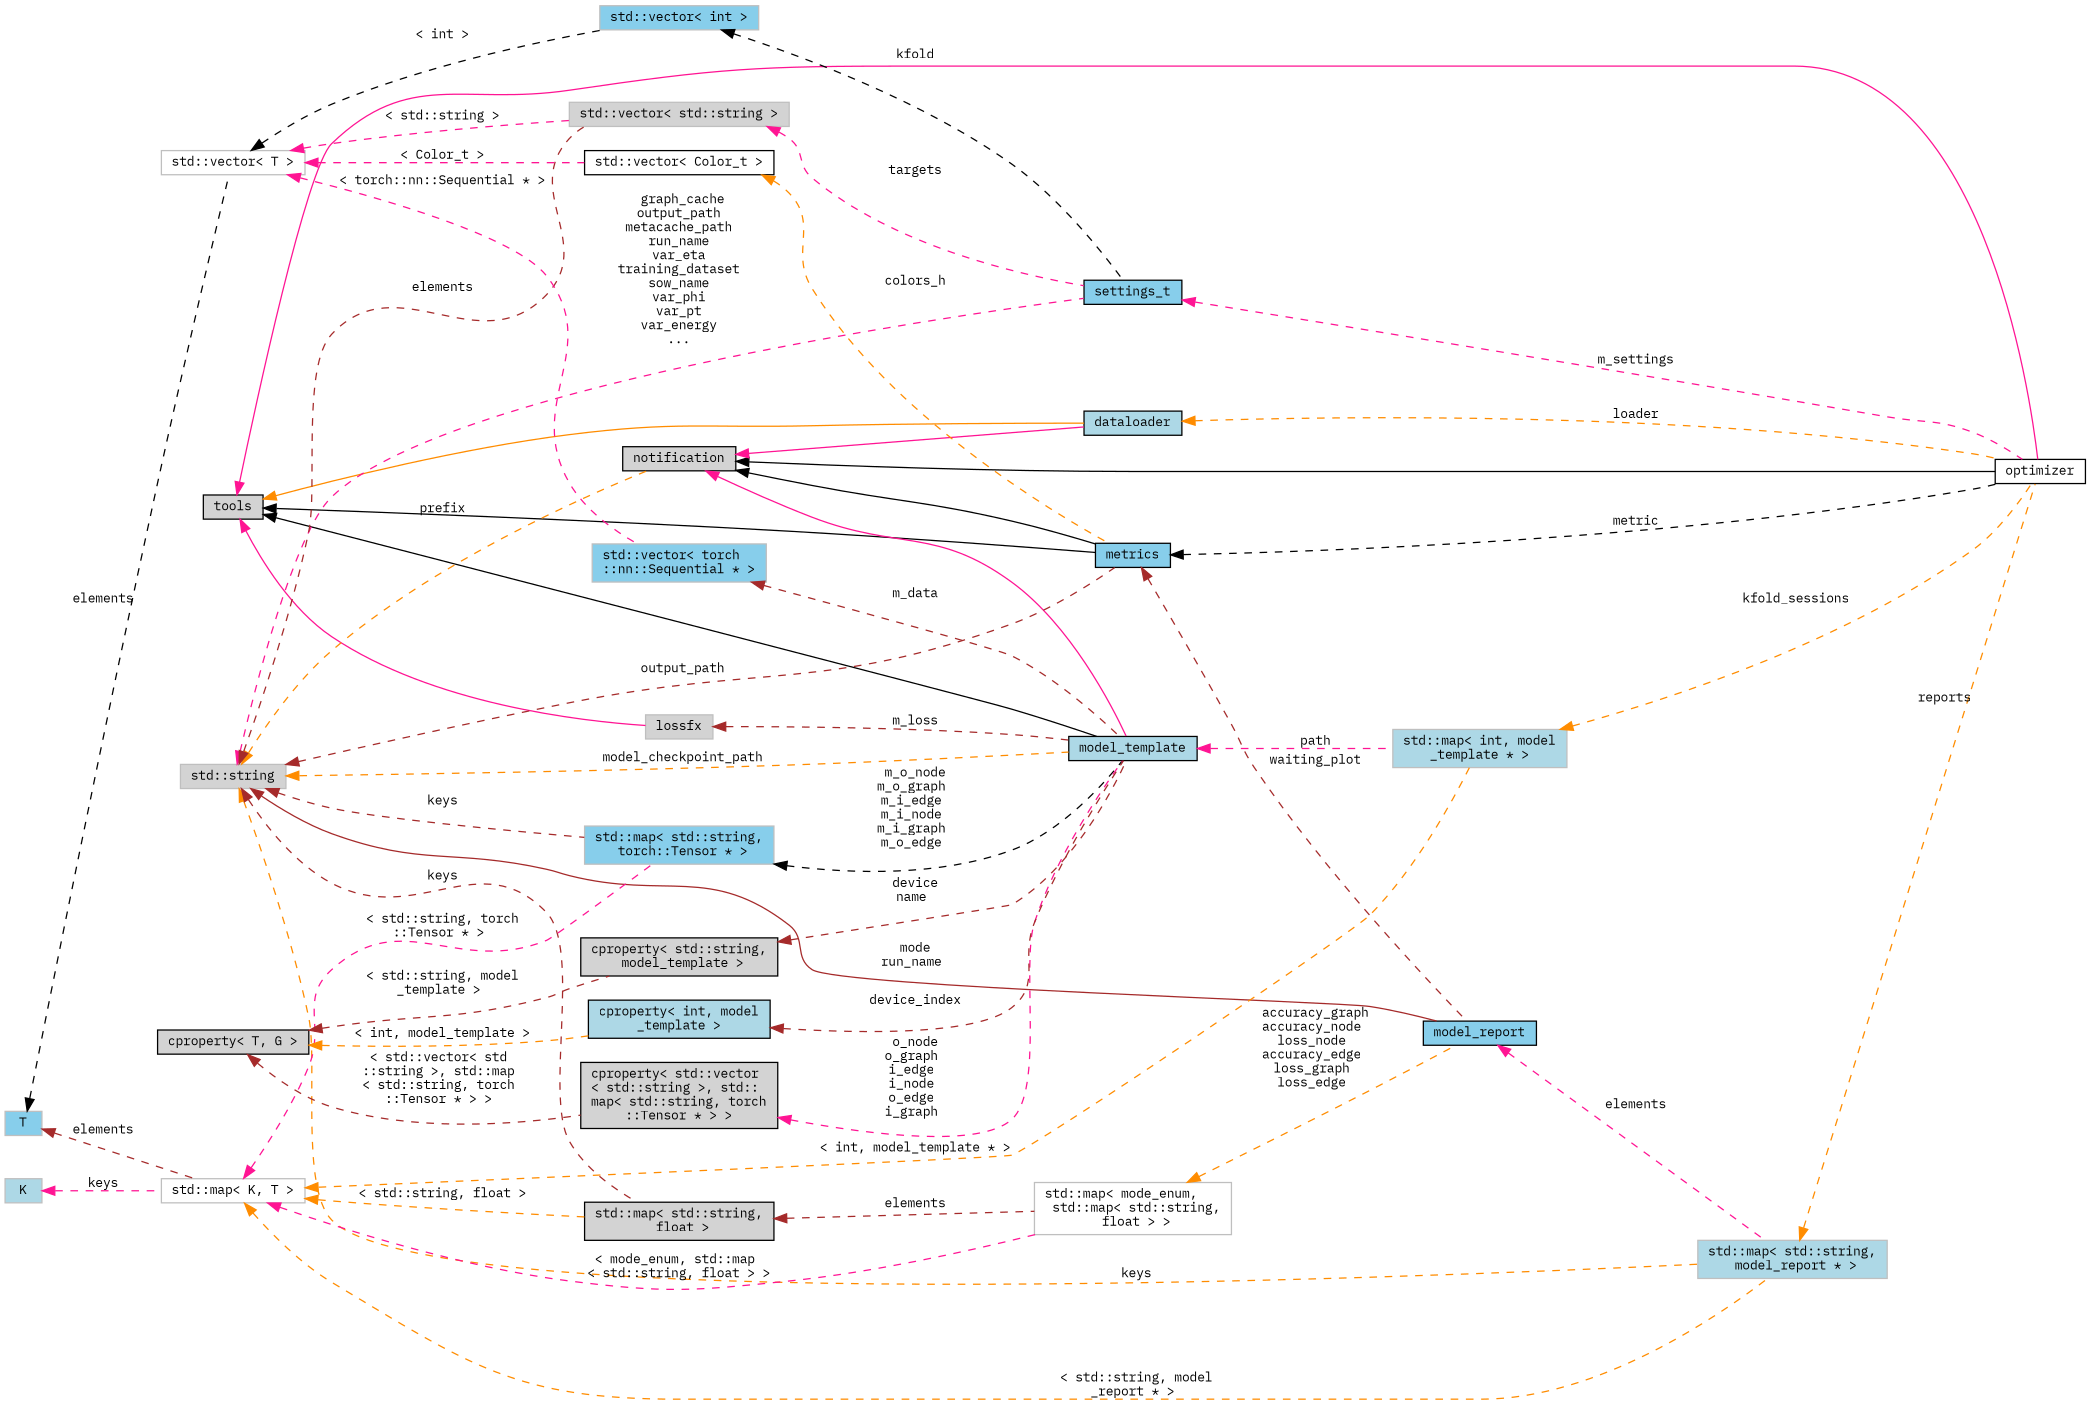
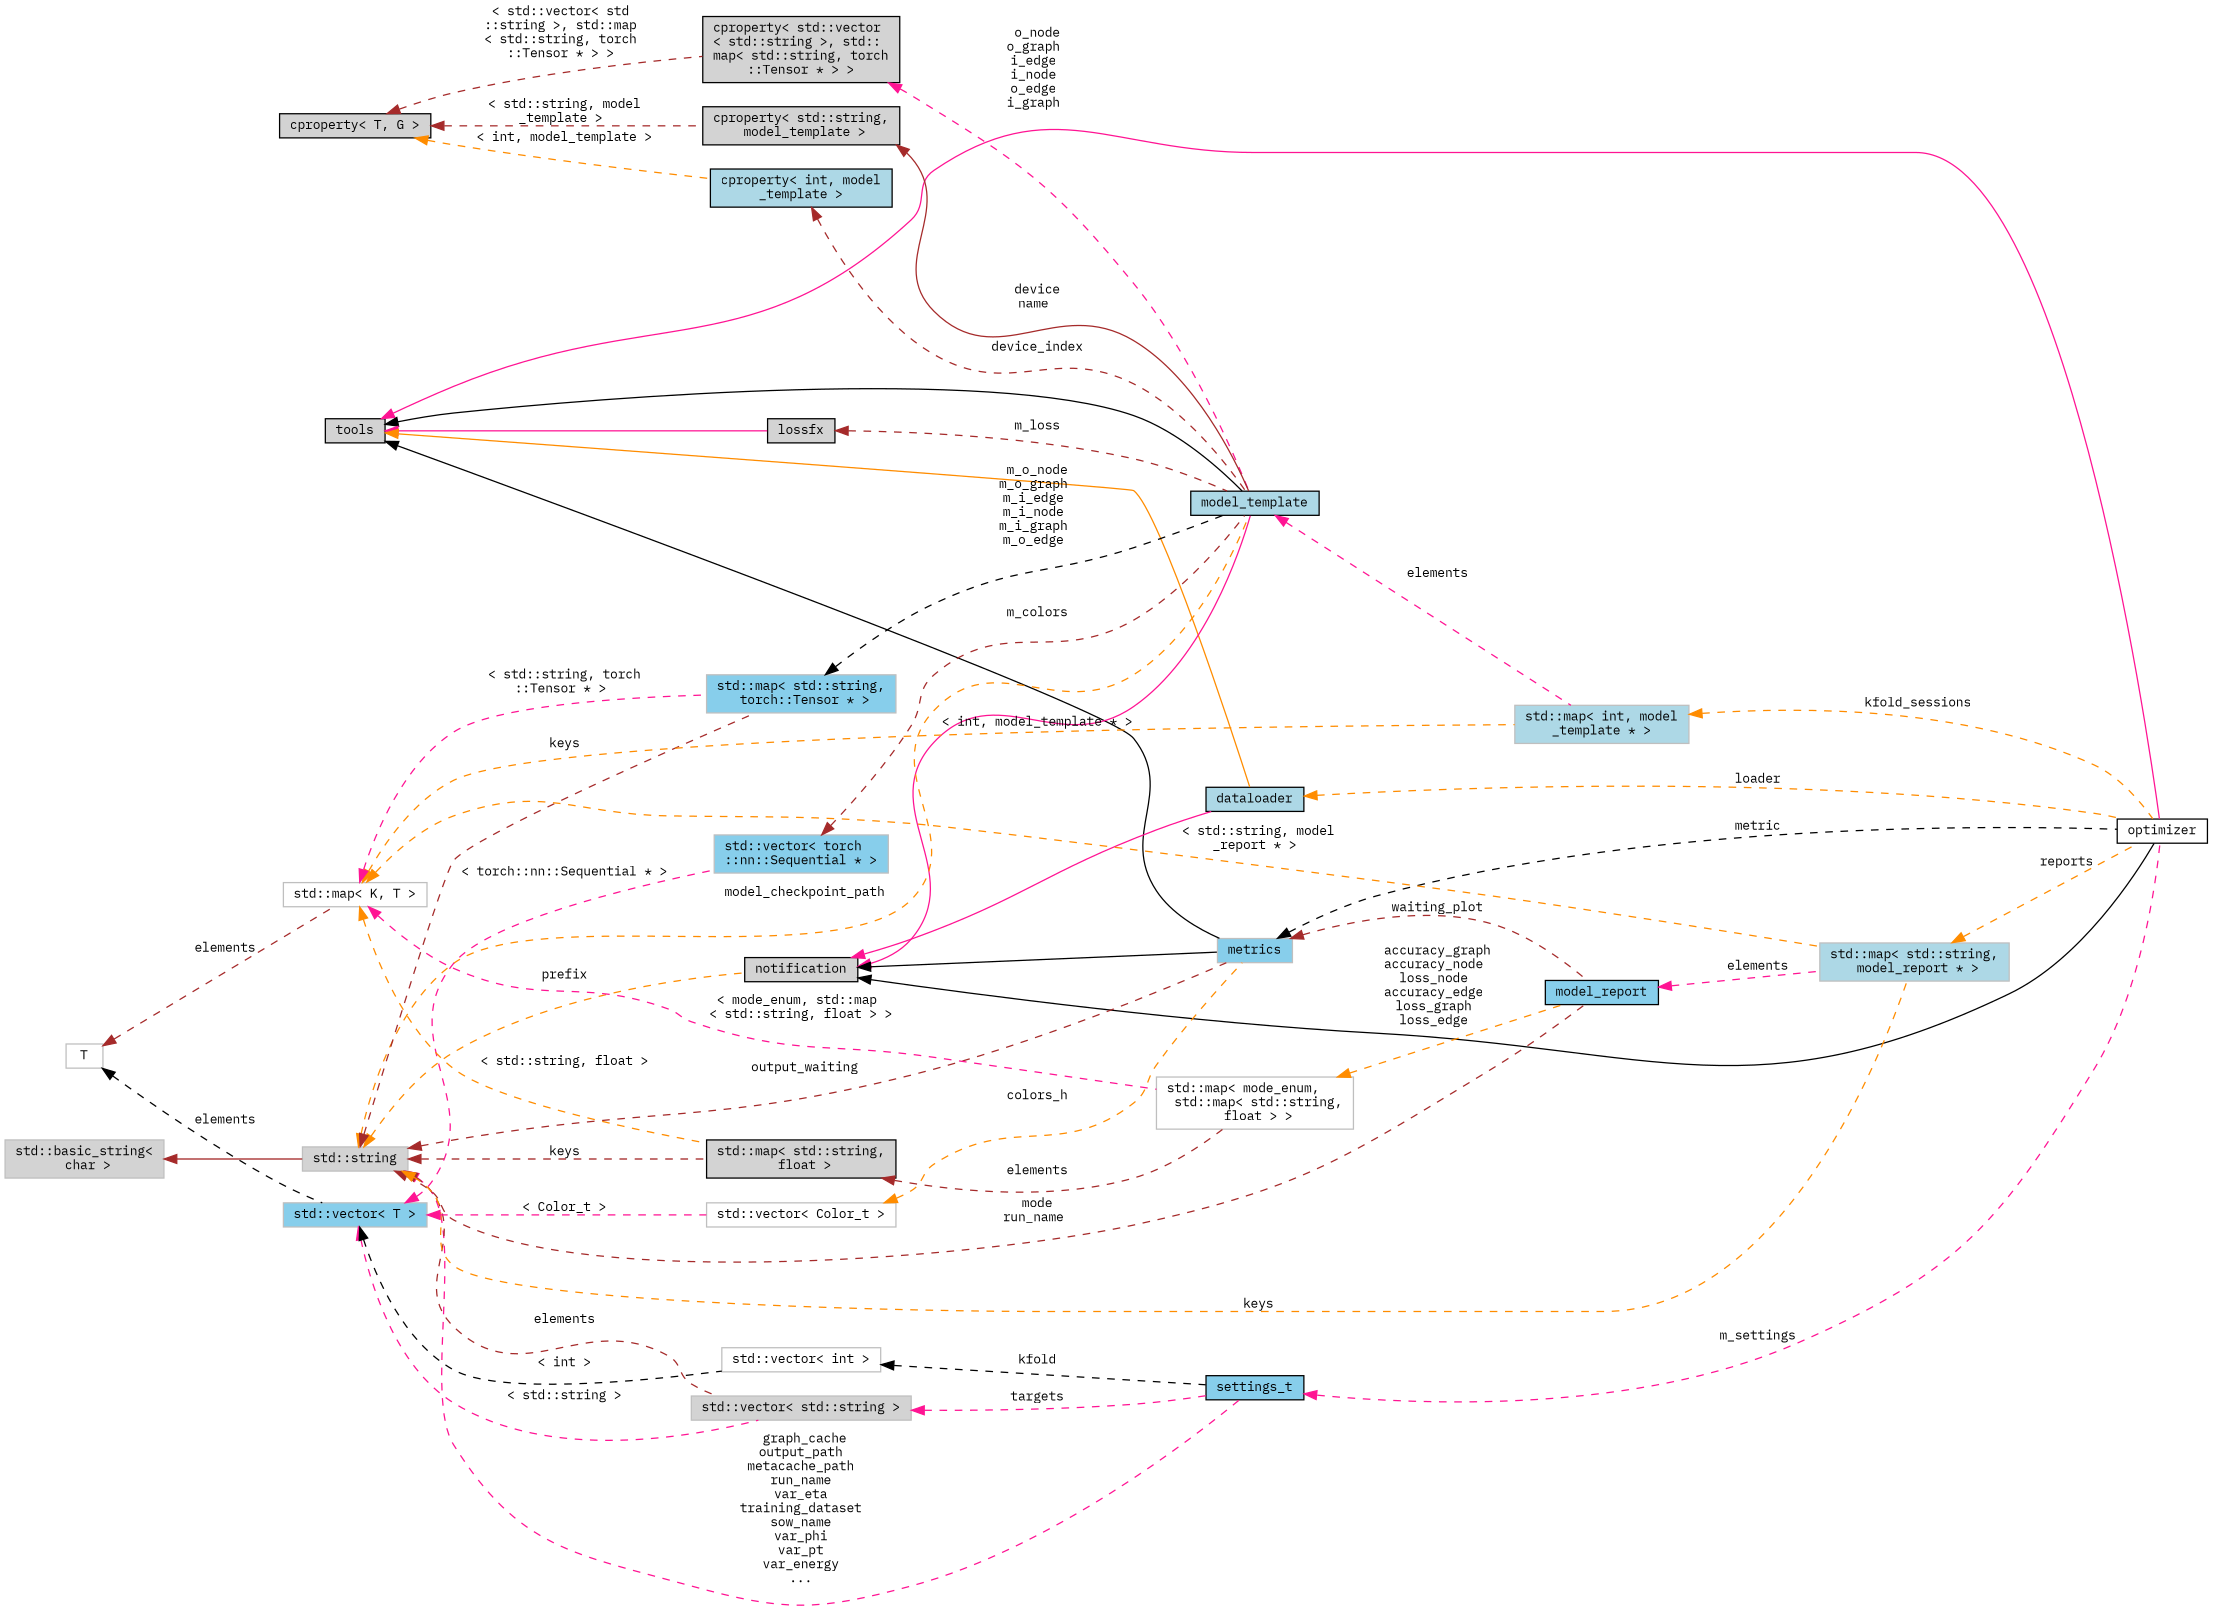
node "std::vector< int >": fillcolor skyblue -> white
node "std::vector< T >": fillcolor white -> skyblue
node "std::vector< Color_t >": color black -> grey75
node "metrics": color black -> grey75
edge "model_template" -> "std::vector< torch ::nn::Sequential * >": label " m_data" -> " m_colors"
edge "metrics" -> "std::string": label " output_path" -> " output_waiting"
node "lossfx": color grey75 -> black
edge "std::map< int, model _template * >" -> "model_template": label " path" -> " elements"
edge "model_template" -> "cproperty< std::string, model_template >": style dashed -> solid
edge "model_report" -> "std::string": style solid -> dashed
node "T": fillcolor skyblue -> white
node "std::basic_string< char >": added
node "K": removed
